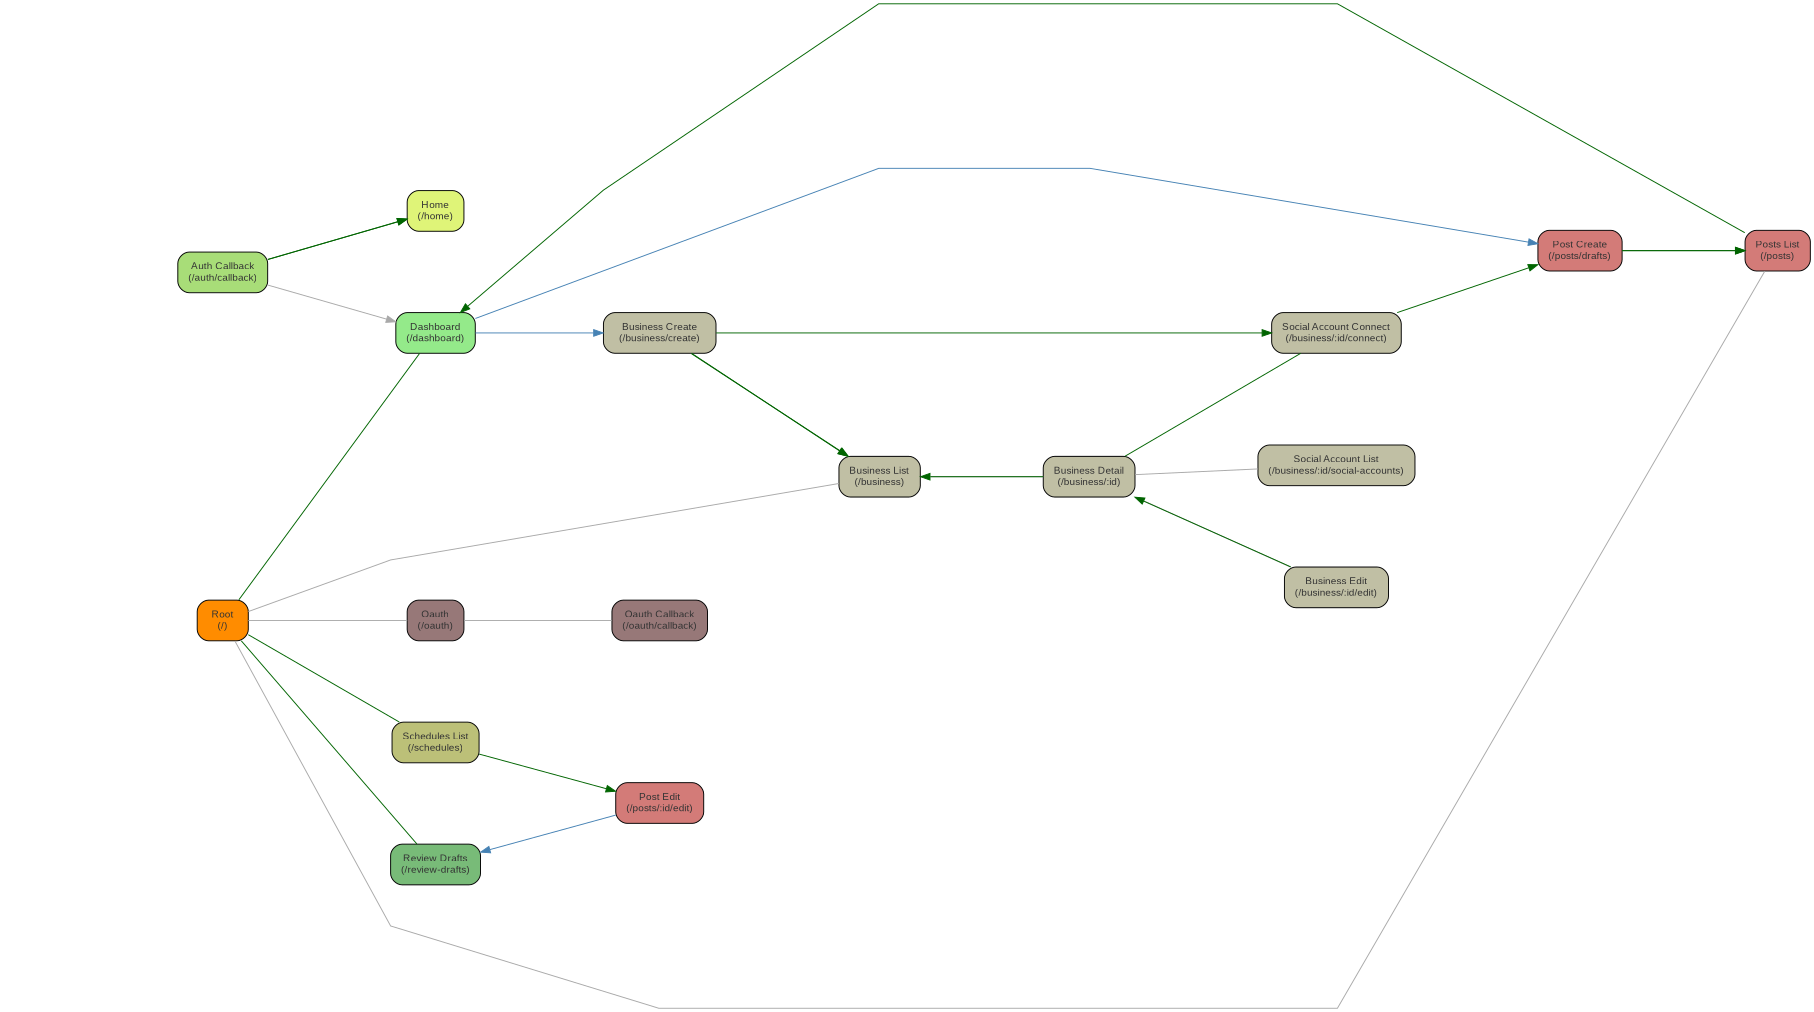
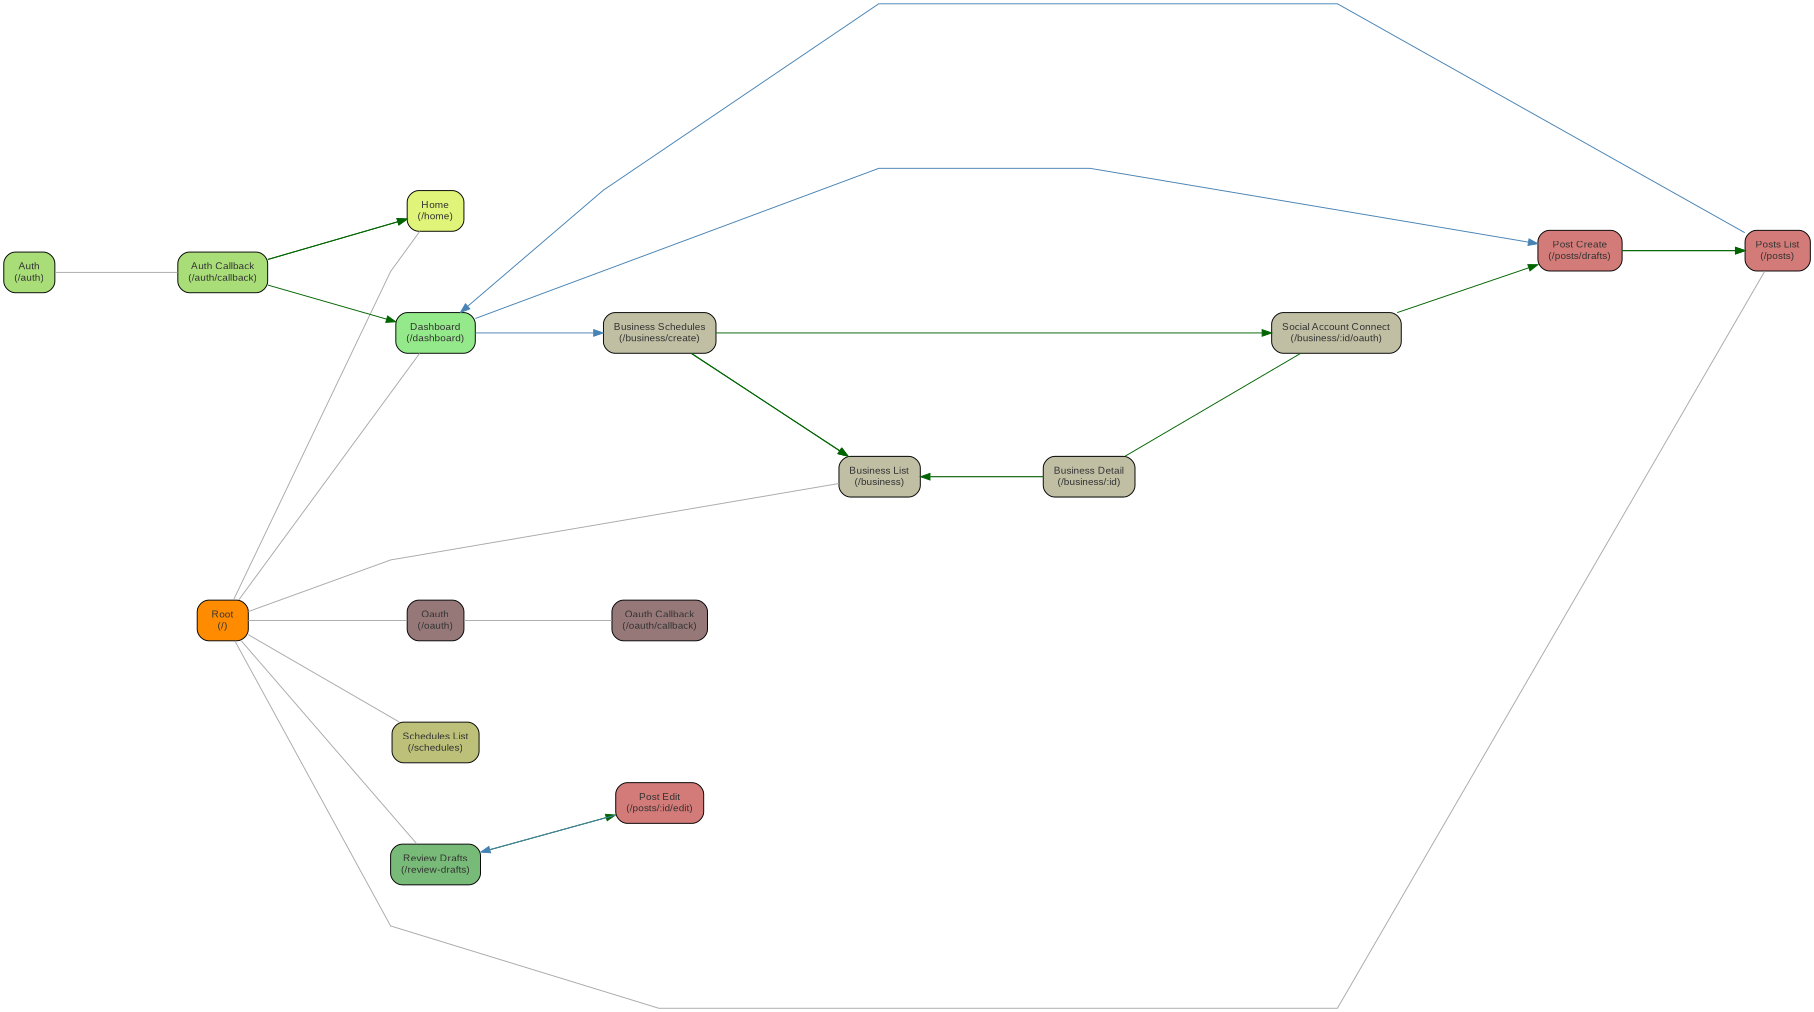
edge "Posts List (/posts)" -> "Dashboard (/dashboard)": color #006400 -> #4682b4
node "Auth (/auth)": added
edge "Auth Callback (/auth/callback)" -> "Dashboard (/dashboard)": color #a9a9a9 -> #006400
node "Business Create (/business/create)": label "Business Create (/business/create)" -> "Business Schedules (/business/create)"
node "Social Account Connect (/business/:id/connect)": label "Social Account Connect (/business/:id/connect)" -> "Social Account Connect (/business/:id/oauth)"
edge "Home (/home)" -- "Root (/)": added
node "Social Account List (/business/:id/social-accounts)": removed
edge "Dashboard (/dashboard)" -- "Root (/)": color #006400 -> #a9a9a9
node "Business Edit (/business/:id/edit)": removed
edge "Root (/)" -- "Schedules List (/schedules)": color #006400 -> #a9a9a9
edge "Root (/)" -- "Review Drafts (/review-drafts)": color #006400 -> #a9a9a9
edge "Schedules List (/schedules)" -> "Post Edit (/posts/:id/edit)": now "Review Drafts (/review-drafts)" -> "Post Edit (/posts/:id/edit)"
